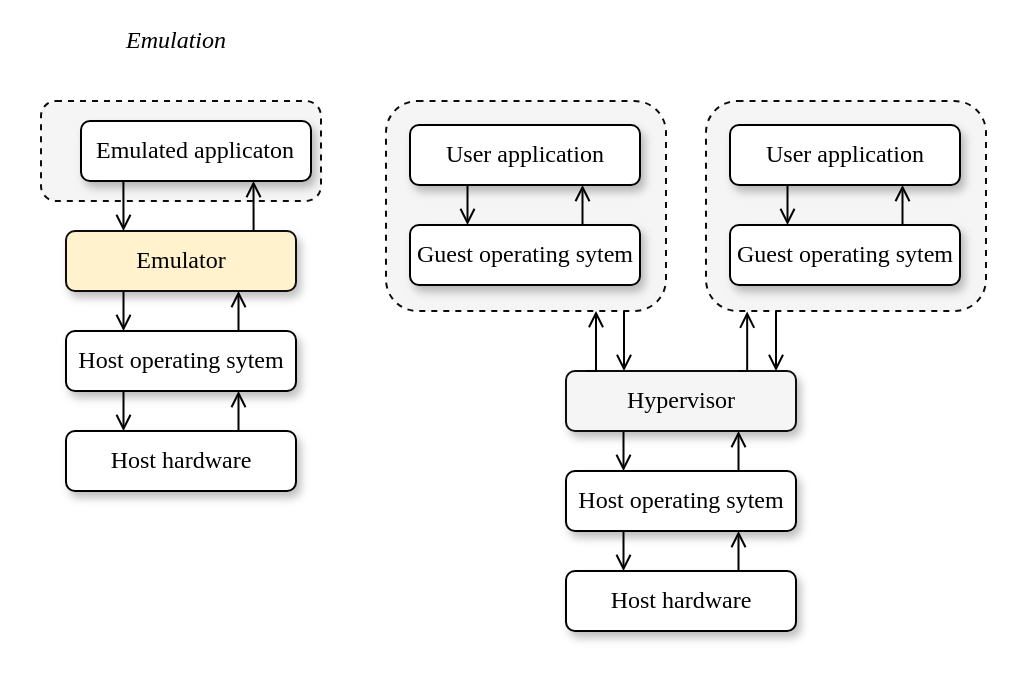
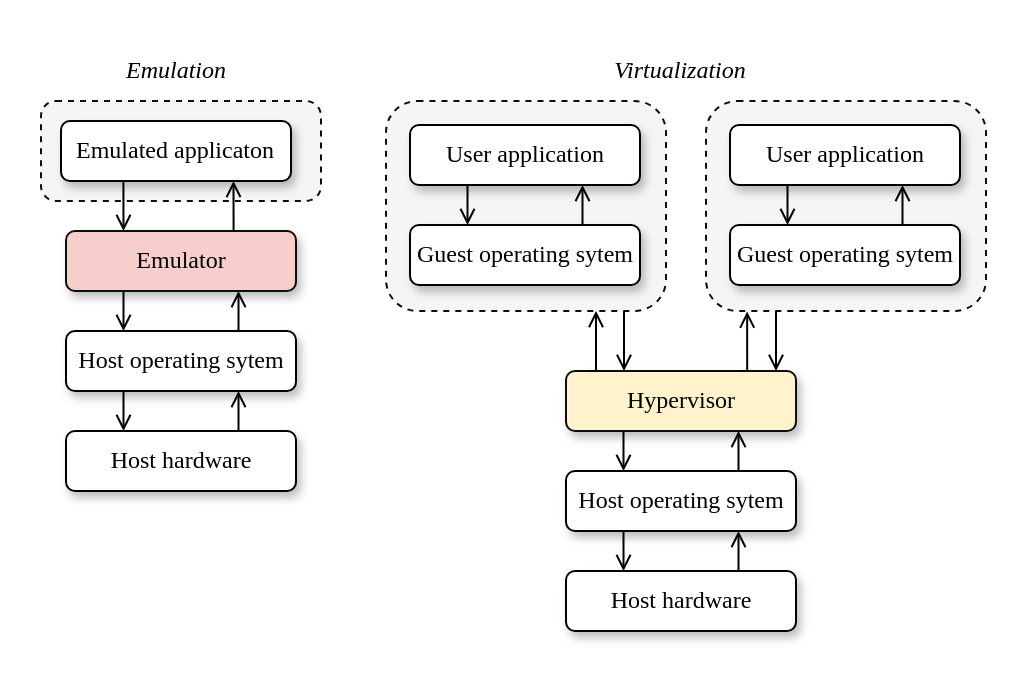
node "Emulation": moved (176, 41) -> (176, 71)
node "Virtualization": added
node "Emulated applicaton": moved (196, 151) -> (176, 151)
node "Emulator": fillcolor #fff2cc -> #f8cecc
node "Hypervisor": fillcolor #f5f5f5 -> #fff2cc
